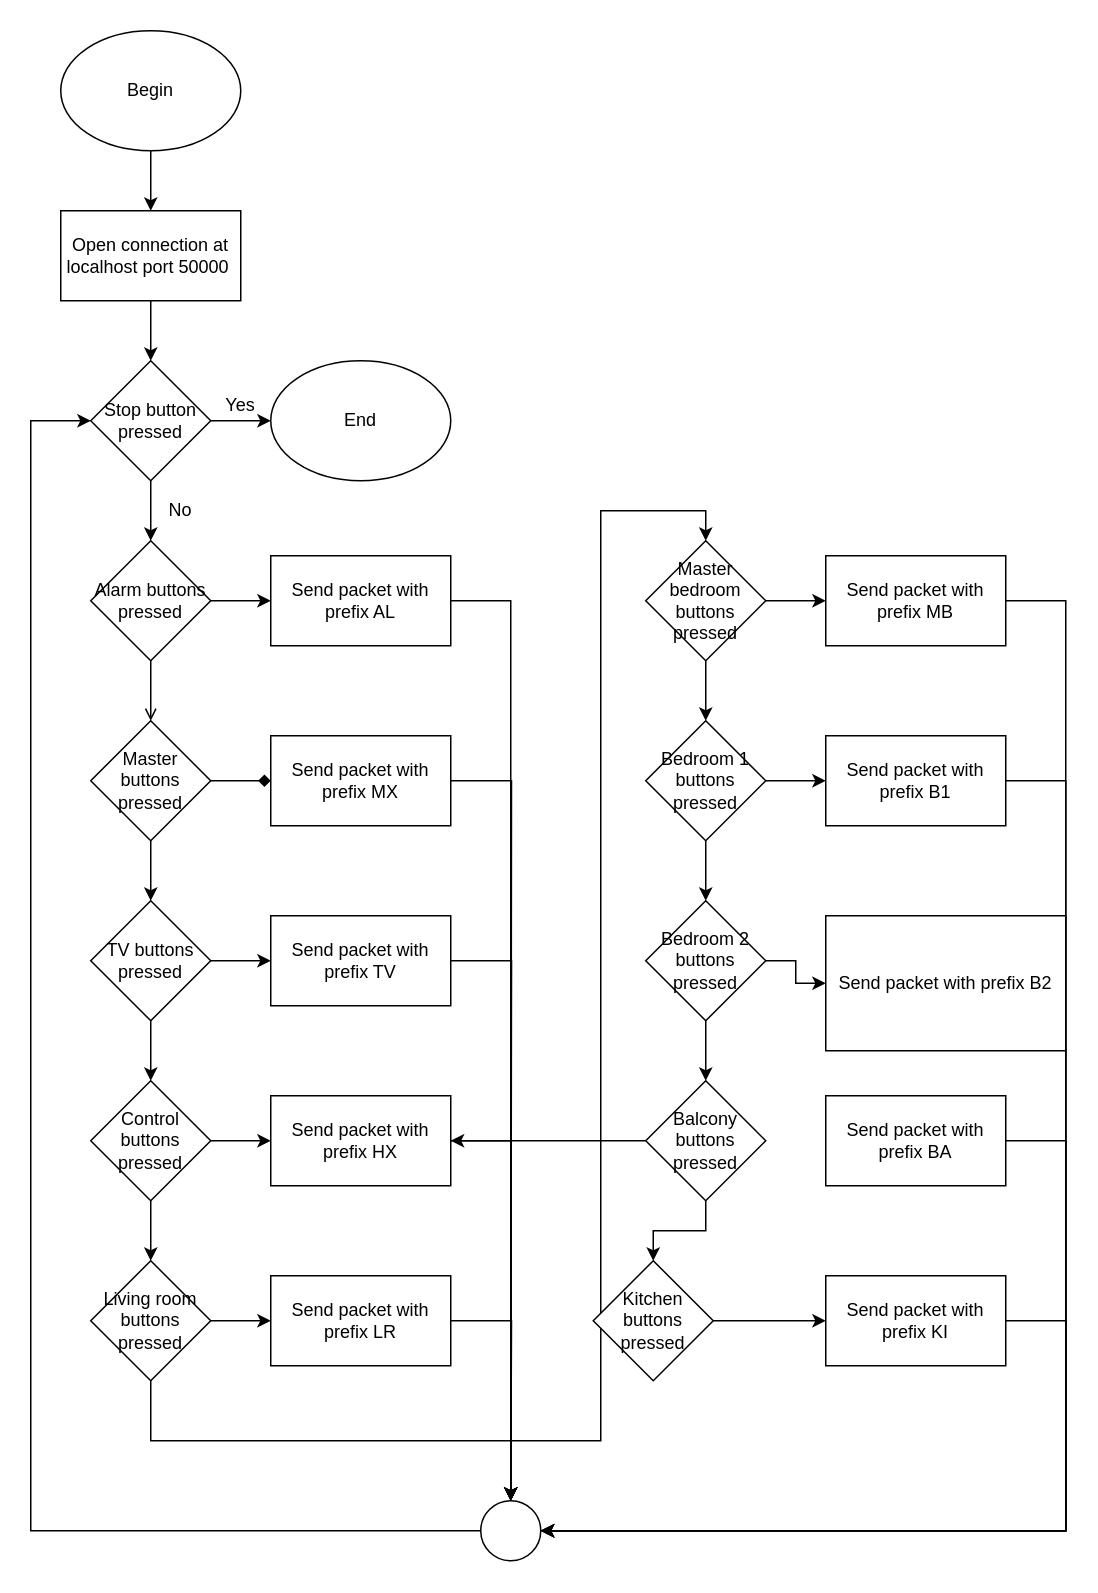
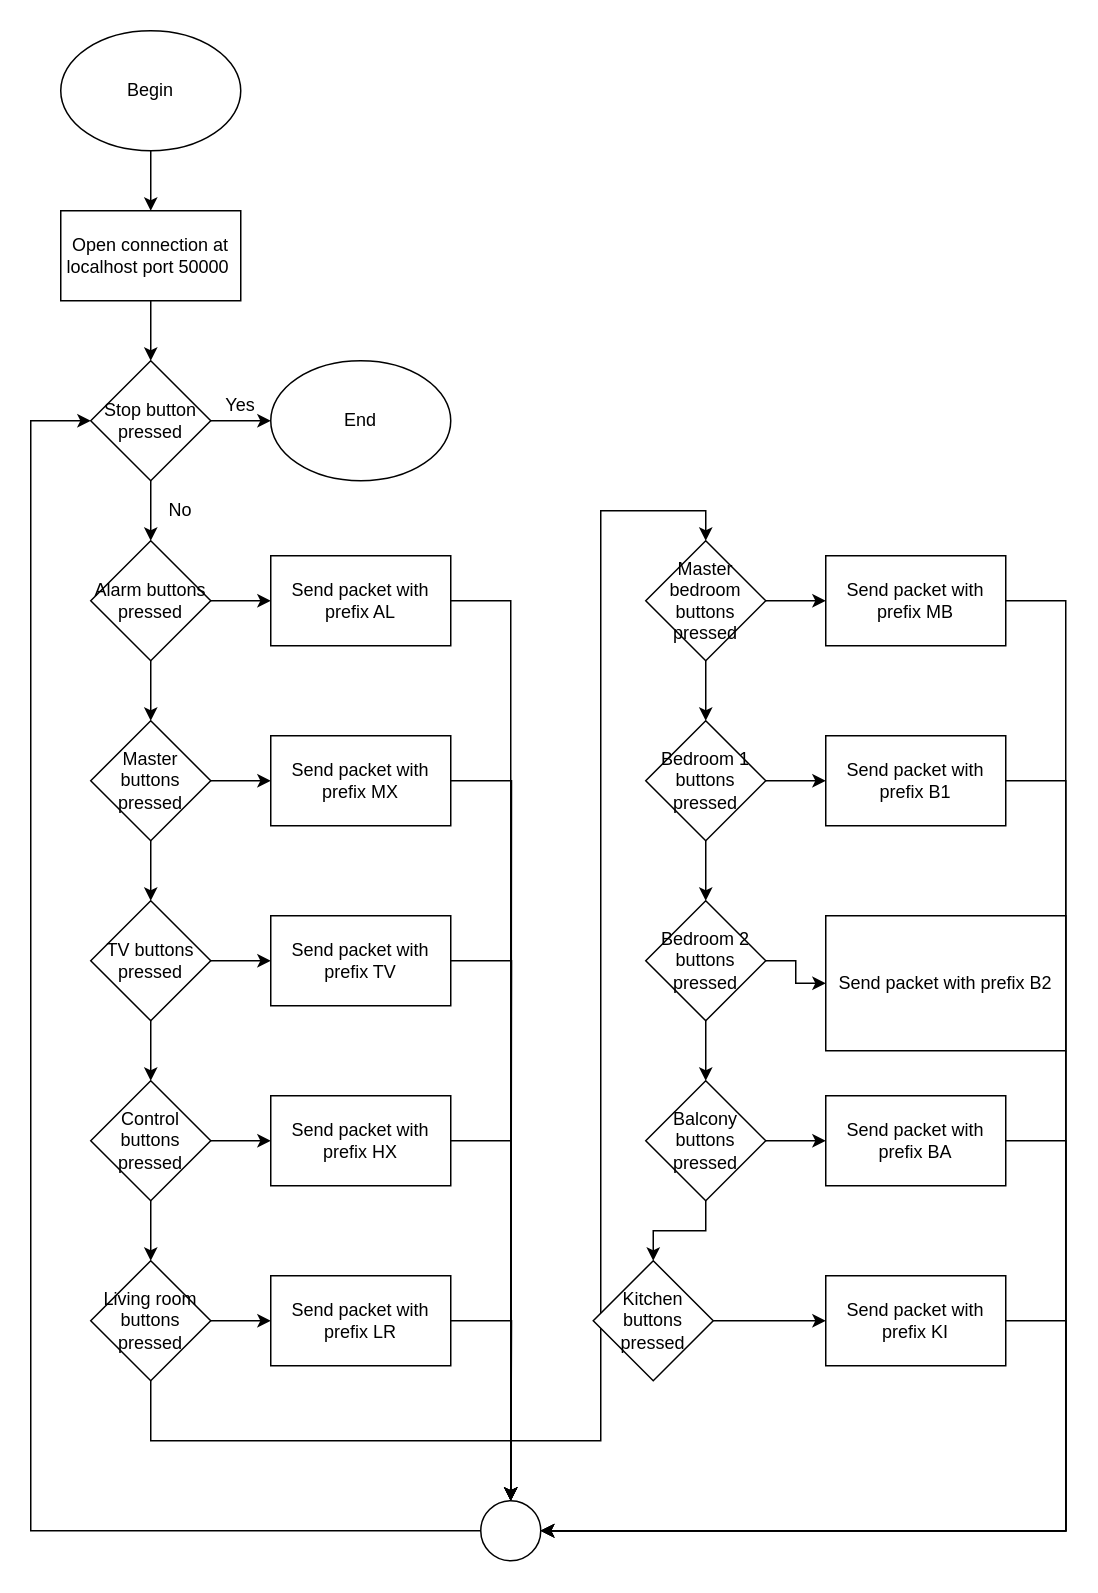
edge "Alarm buttons pressed" -> "Master buttons pressed": arrowhead open -> classic
edge "Master buttons pressed" -> "Send packet with prefix MX": arrowhead diamond -> classic
edge "Balcony buttons pressed" -> "Send packet with prefix HX": now "Balcony buttons pressed" -> "Send packet with prefix BA"
